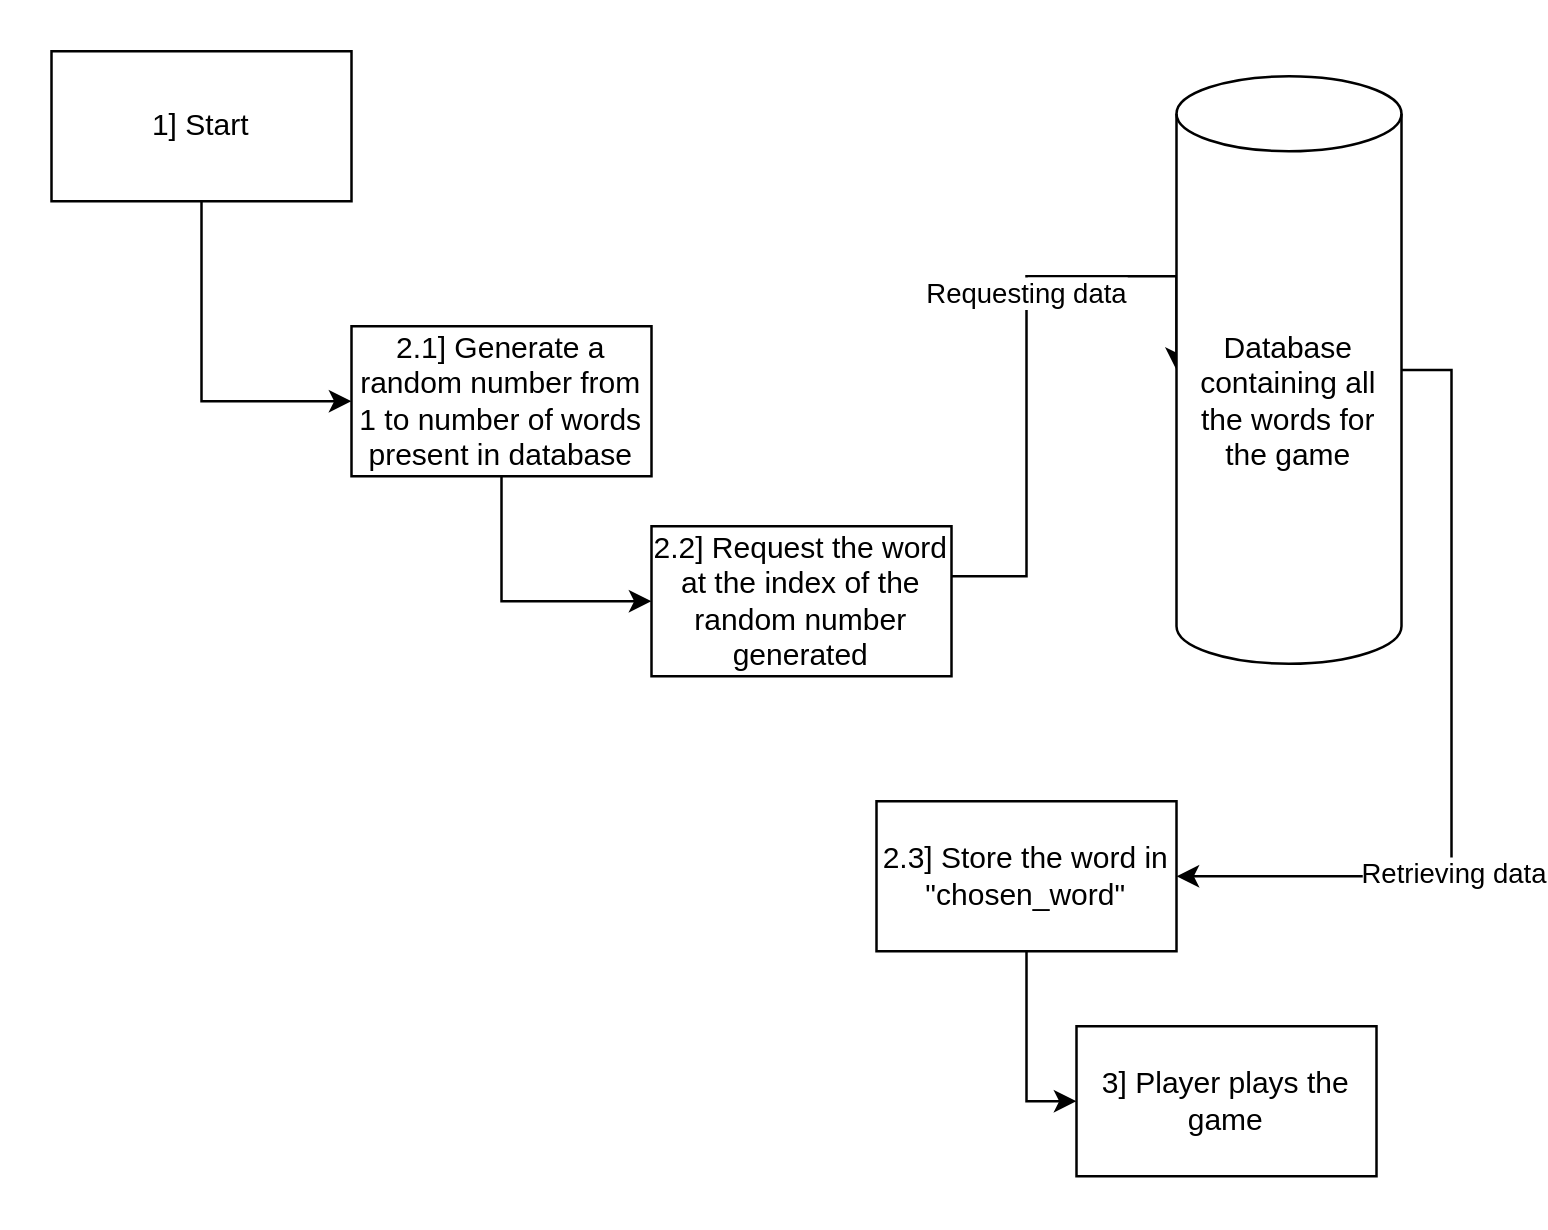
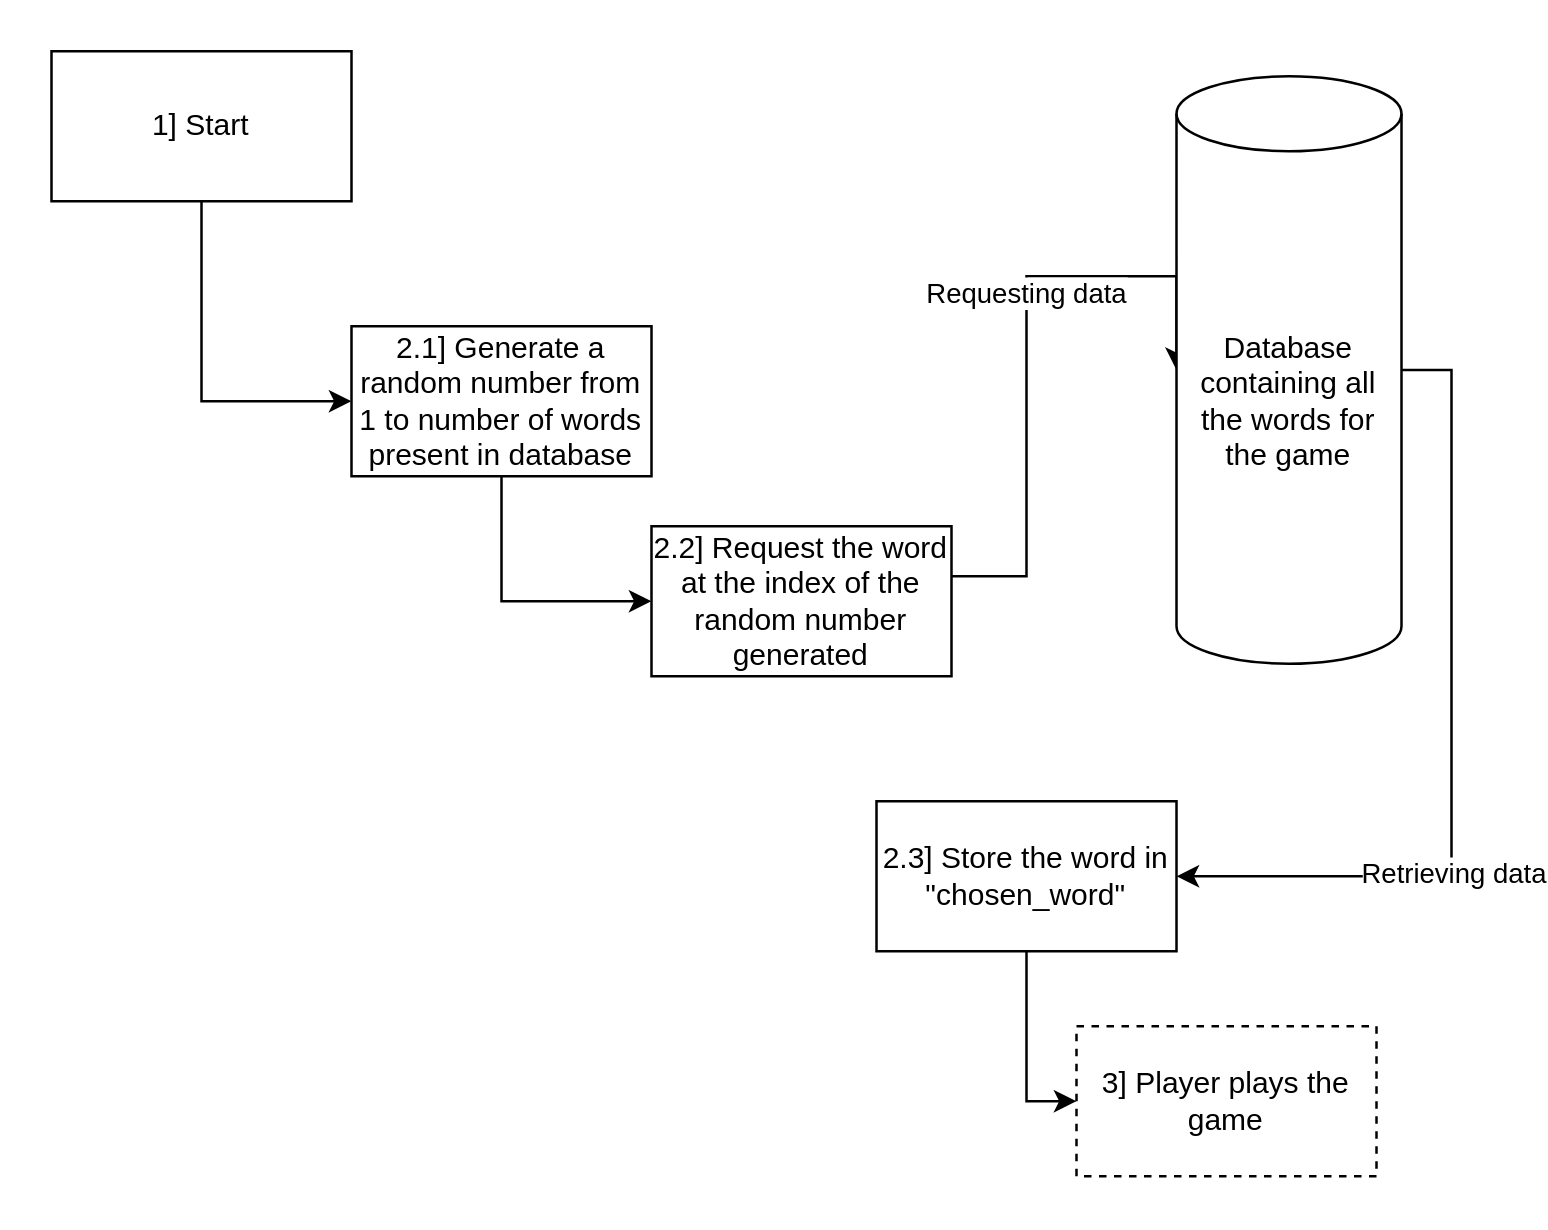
node "3] Player plays the game": style solid -> dashed
